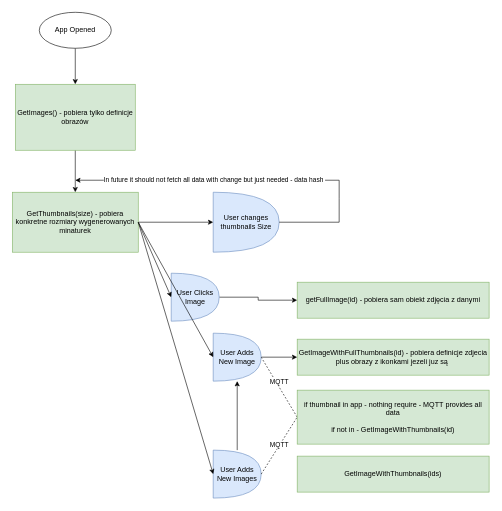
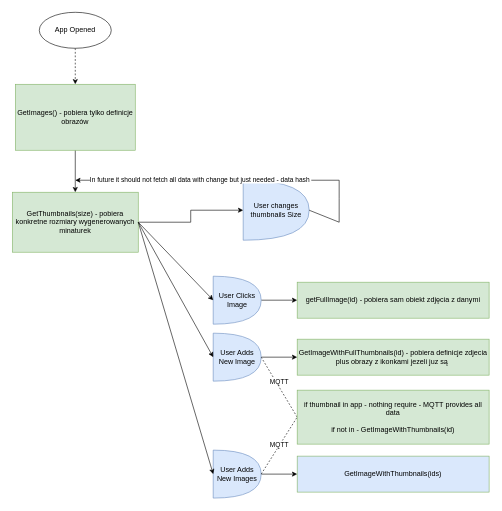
edge "App Opened" -> "GetImages() - pobiera tylko definicje obrazów": style solid -> dashed
node "User changes thumbnails Size": moved (246, 222) -> (276, 210)
node "User Clicks Image": moved (195, 297) -> (237, 300)
edge "User Adds New Images" -> "User Adds New Image": now "User Adds New Images" -> "GetImageWithThumbnails(ids)"
node "GetImageWithThumbnails(ids)": fillcolor #d5e8d4 -> #dae8fc
